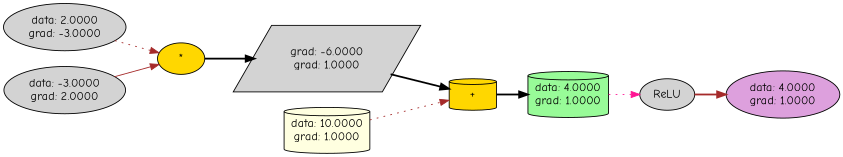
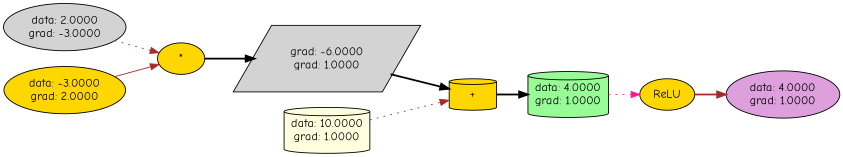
node "data: -3.0000 grad: 2.0000": fillcolor lightgrey -> gold
node "ReLU": fillcolor lightgrey -> gold
